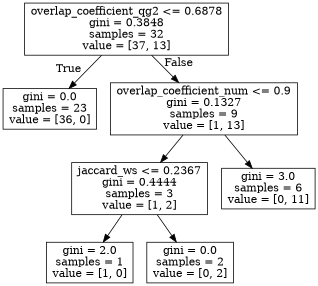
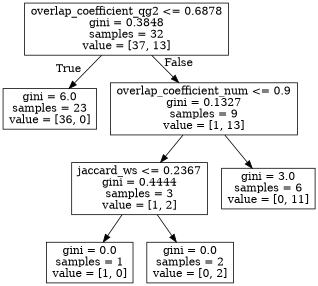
node "gini = 0.0 samples = 23 value = [36, 0]": label "gini = 0.0 samples = 23 value = [36, 0]" -> "gini = 6.0 samples = 23 value = [36, 0]"
node "gini = 2.0 samples = 1 value = [1, 0]": label "gini = 2.0 samples = 1 value = [1, 0]" -> "gini = 0.0 samples = 1 value = [1, 0]"
